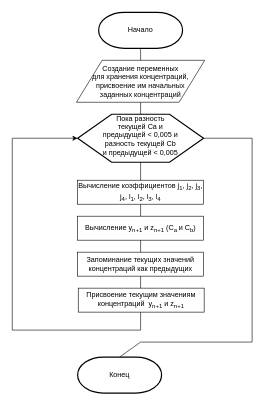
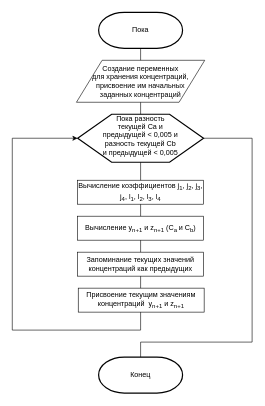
node "Начало": label "Начало" -> "Пока"
node "Конец": moved (120, 375) -> (141, 375)
